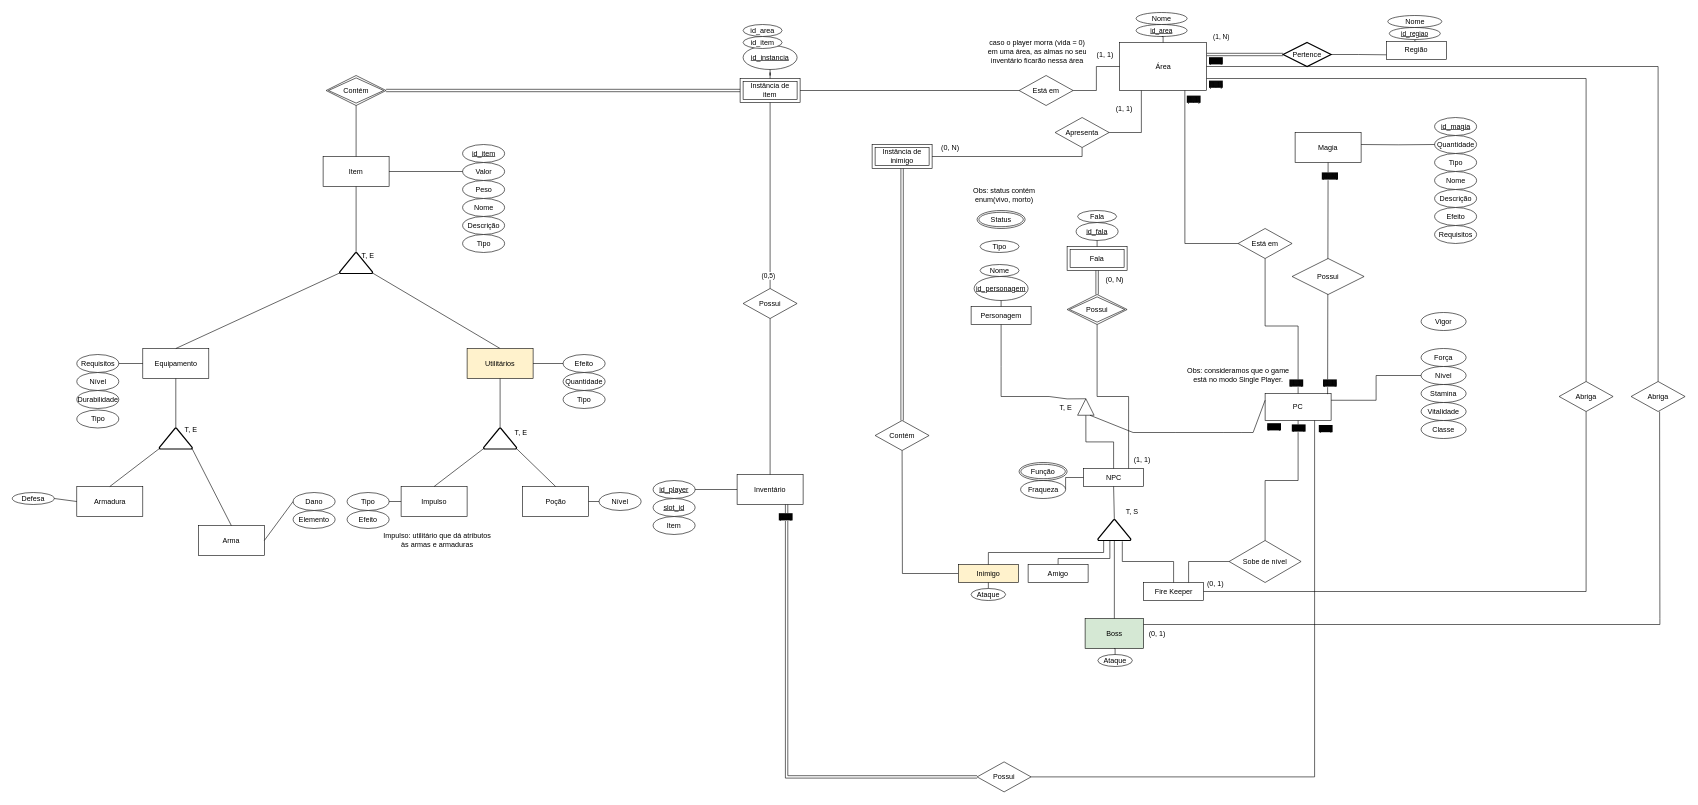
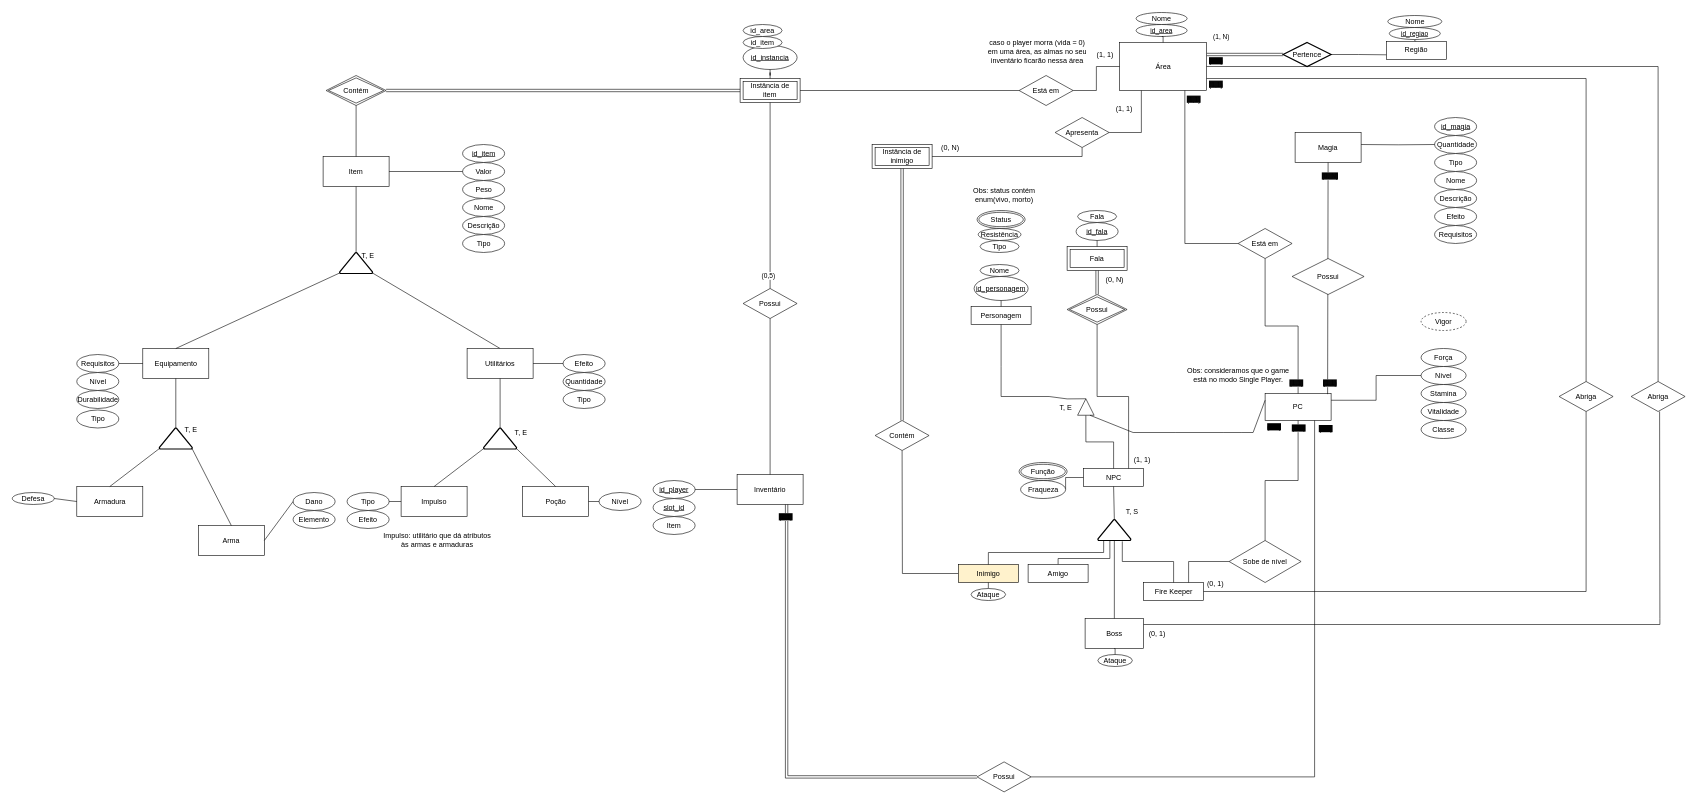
node "Resistência": added
node "Vigor": style solid -> dashed
node "Utilitários": fillcolor #fff2cc -> #ffffff
node "Boss": fillcolor #d5e8d4 -> #ffffff
